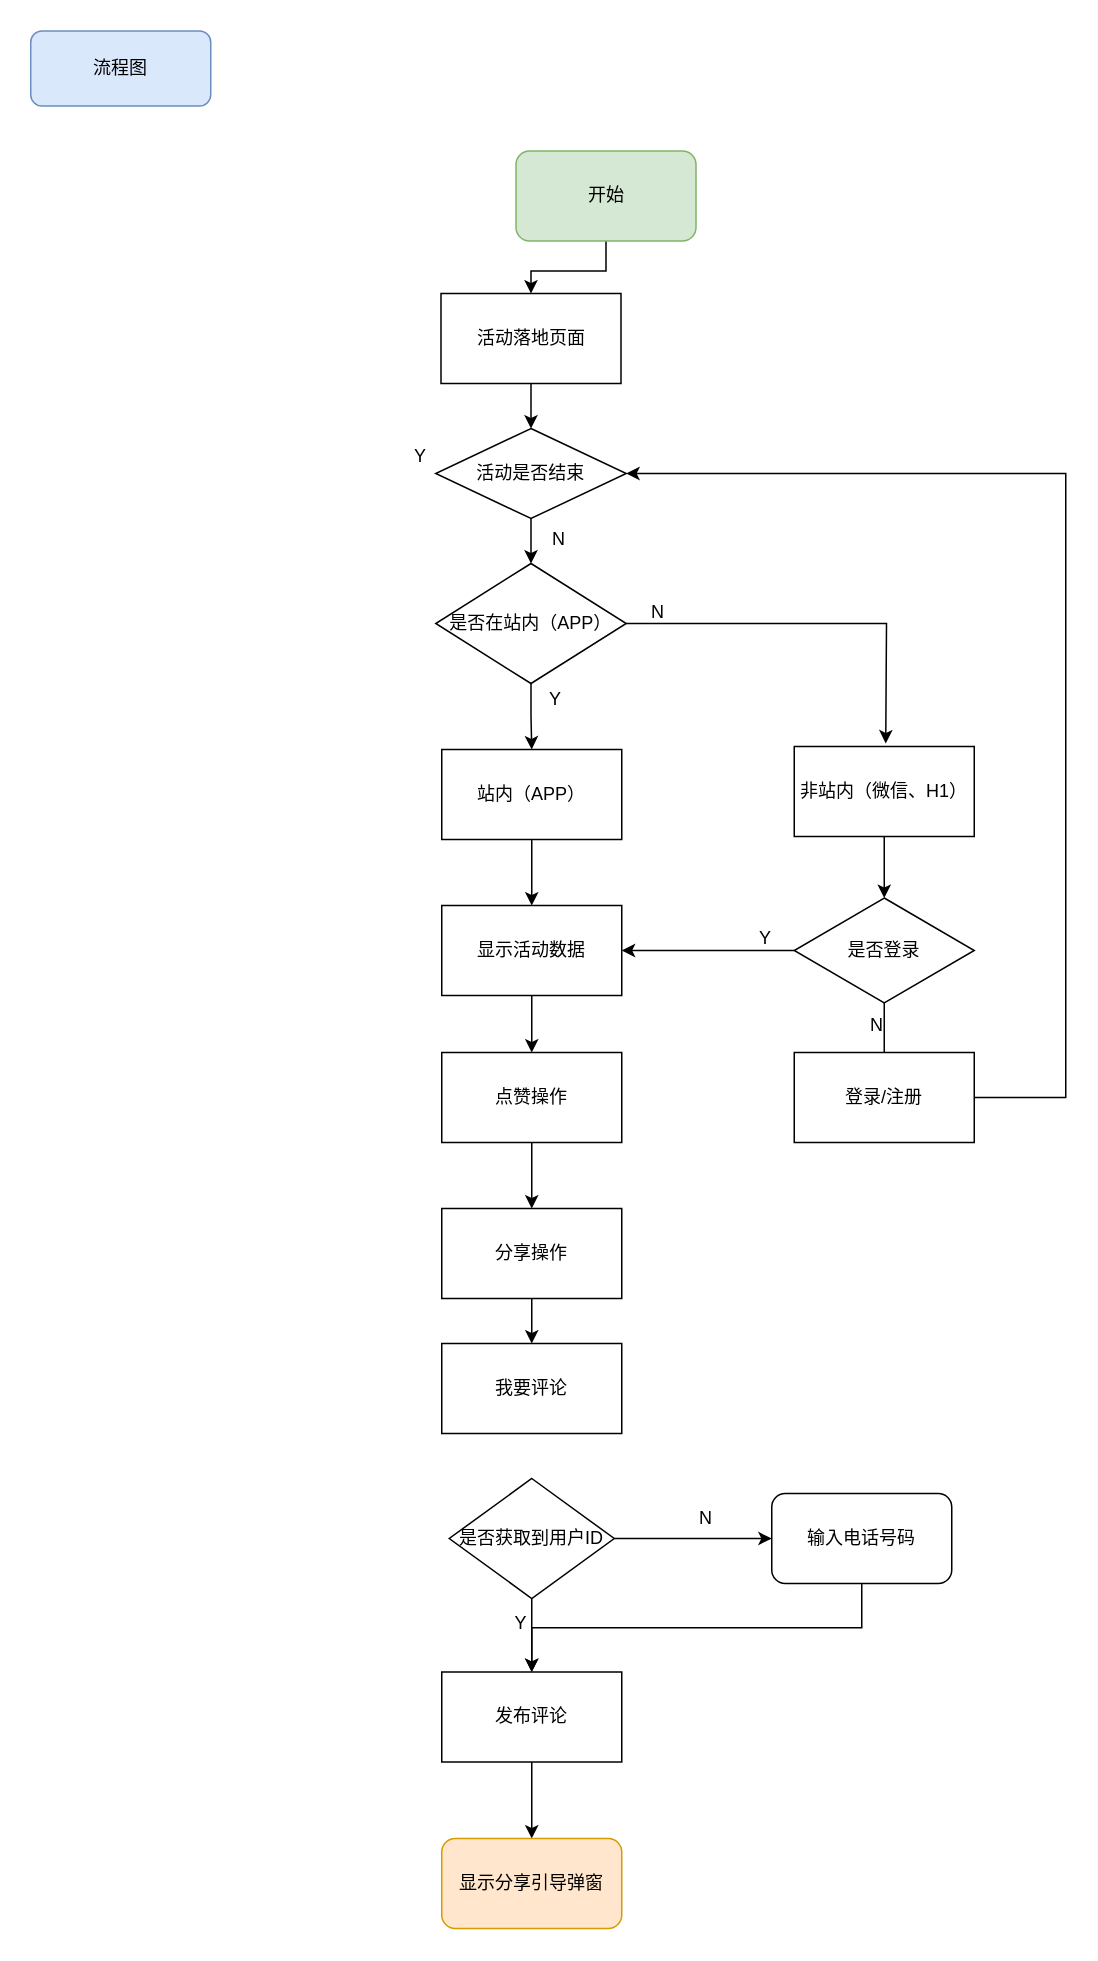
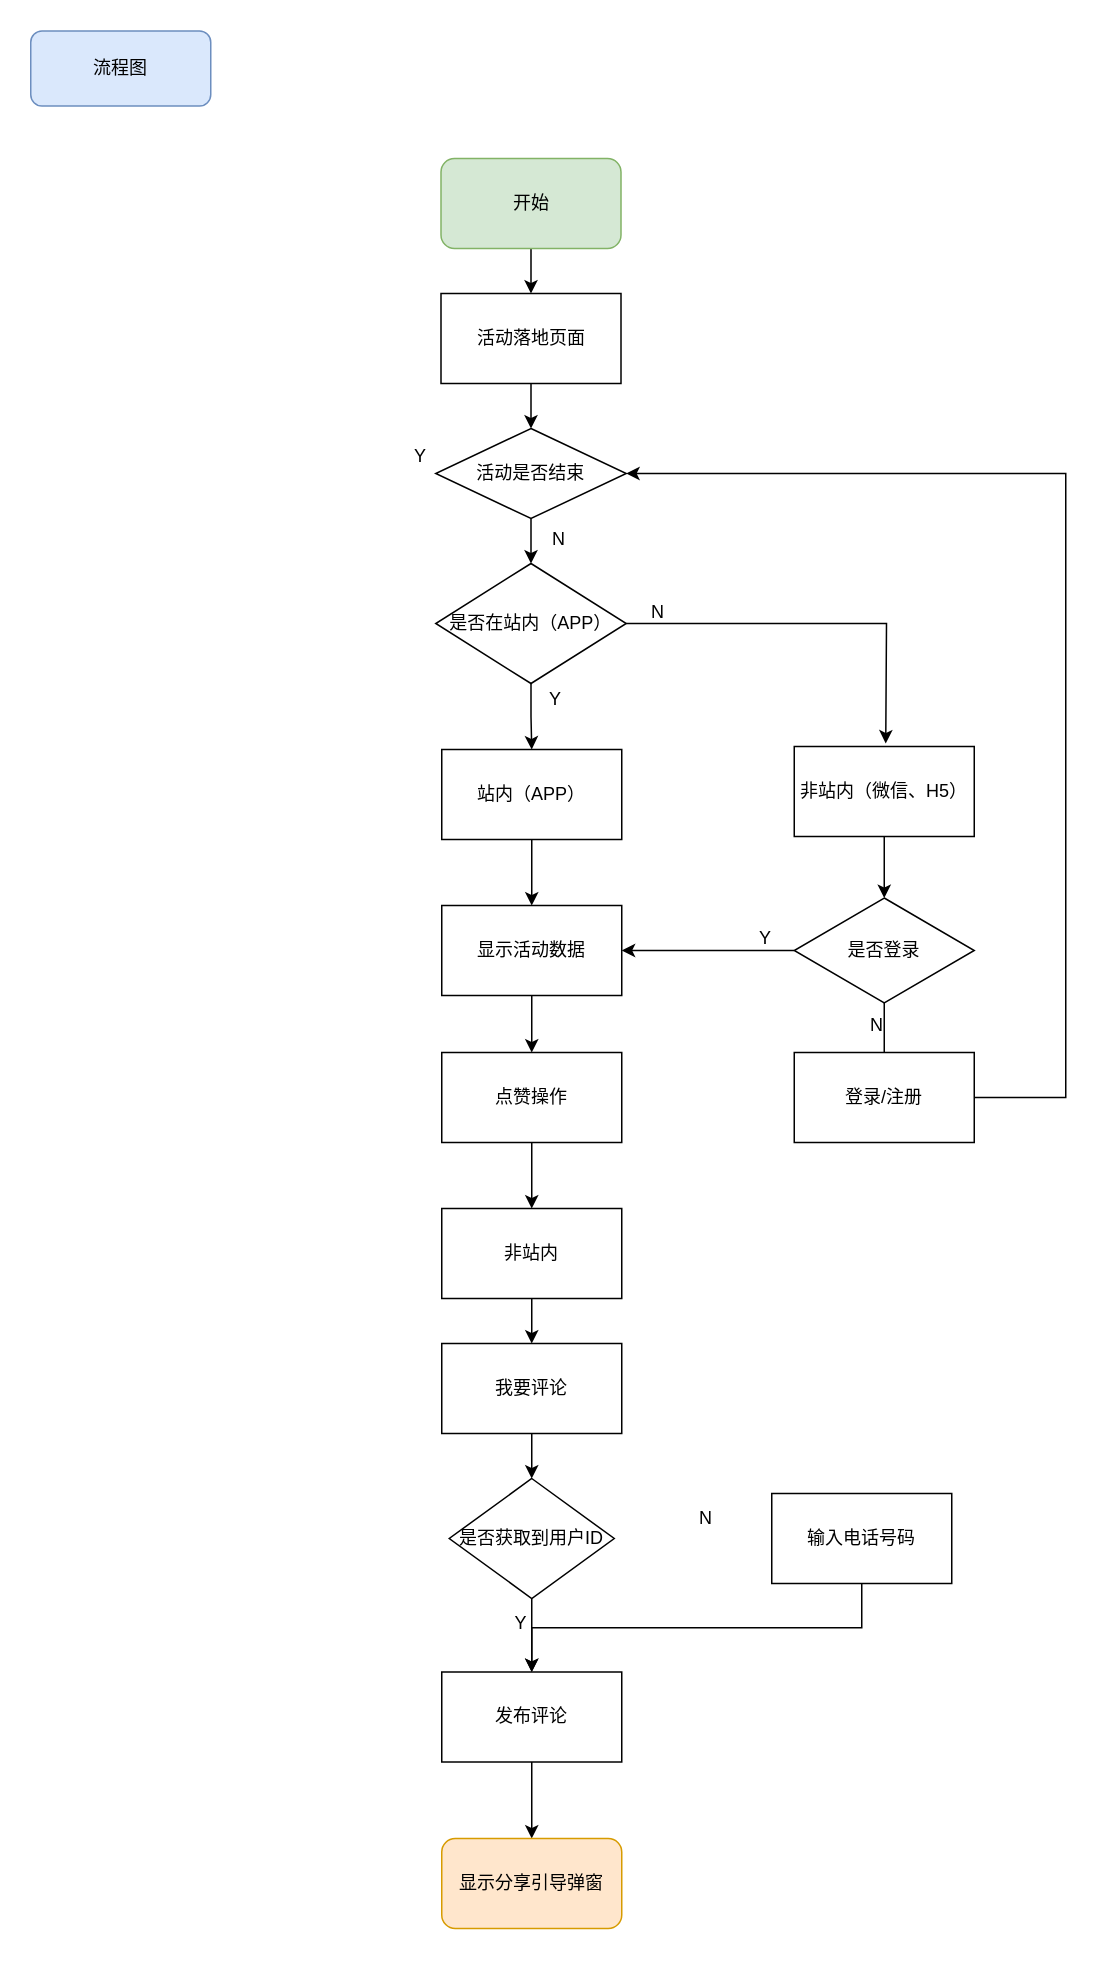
node "开始": moved (606, 196) -> (531, 203)
node "非站内（微信、H1）": label "非站内（微信、H1）" -> "非站内（微信、H5）"
node "分享操作": label "分享操作" -> "非站内"
edge "我要评论" -> "是否获取到用户ID": added
edge "是否获取到用户ID" -> "输入电话号码": removed
node "输入电话号码": shape rounded rectangle -> rectangle
